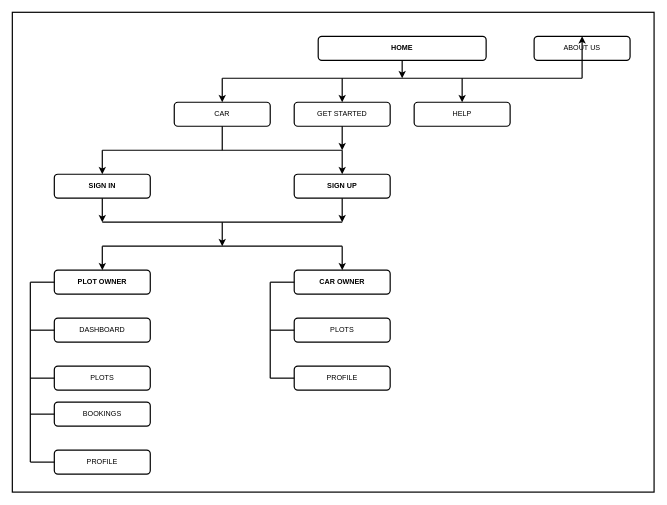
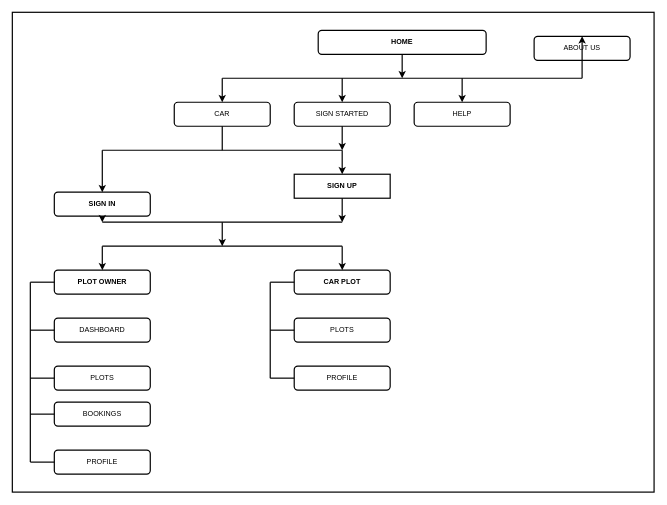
node "HOME": moved (402, 48) -> (402, 42)
node "GET STARTED": label "GET STARTED" -> "SIGN STARTED"
node "SIGN IN": moved (102, 186) -> (102, 204)
node "SIGN UP": shape rounded rectangle -> rectangle
node "CAR OWNER": label "CAR OWNER" -> "CAR PLOT"
